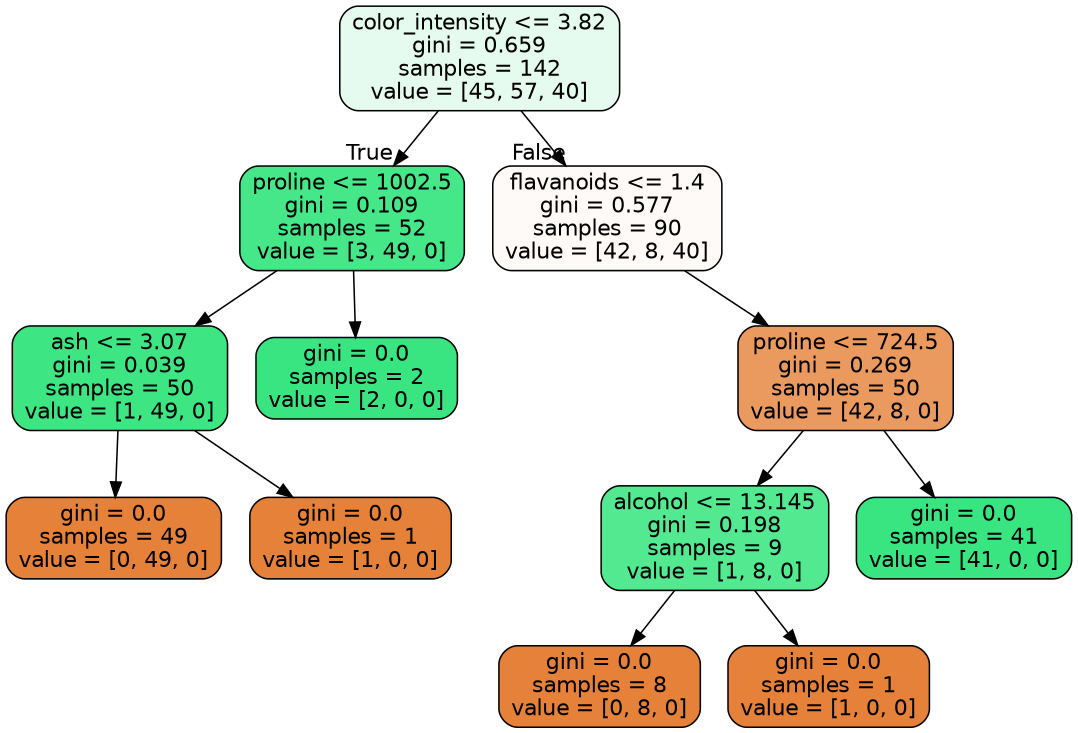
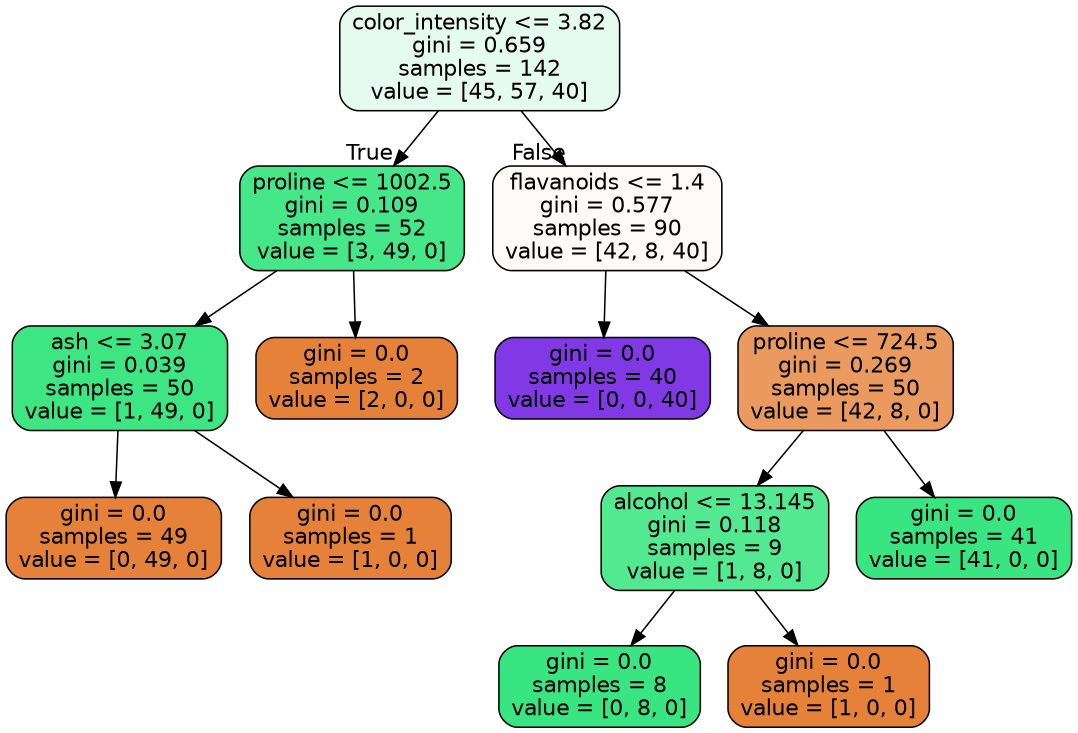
node "gini = 0.0 samples = 2 value = [2, 0, 0]": fillcolor #39e581ff -> #e58139ff
node "gini = 0.0 samples = 40 value = [0, 0, 40]": added
node "alcohol <= 13.145 gini = 0.198 samples = 9 value = [1, 8, 0]": label "alcohol <= 13.145 gini = 0.198 samples = 9 value = [1, 8, 0]" -> "alcohol <= 13.145 gini = 0.118 samples = 9 value = [1, 8, 0]"
node "gini = 0.0 samples = 8 value = [0, 8, 0]": fillcolor #e58139ff -> #39e581ff
